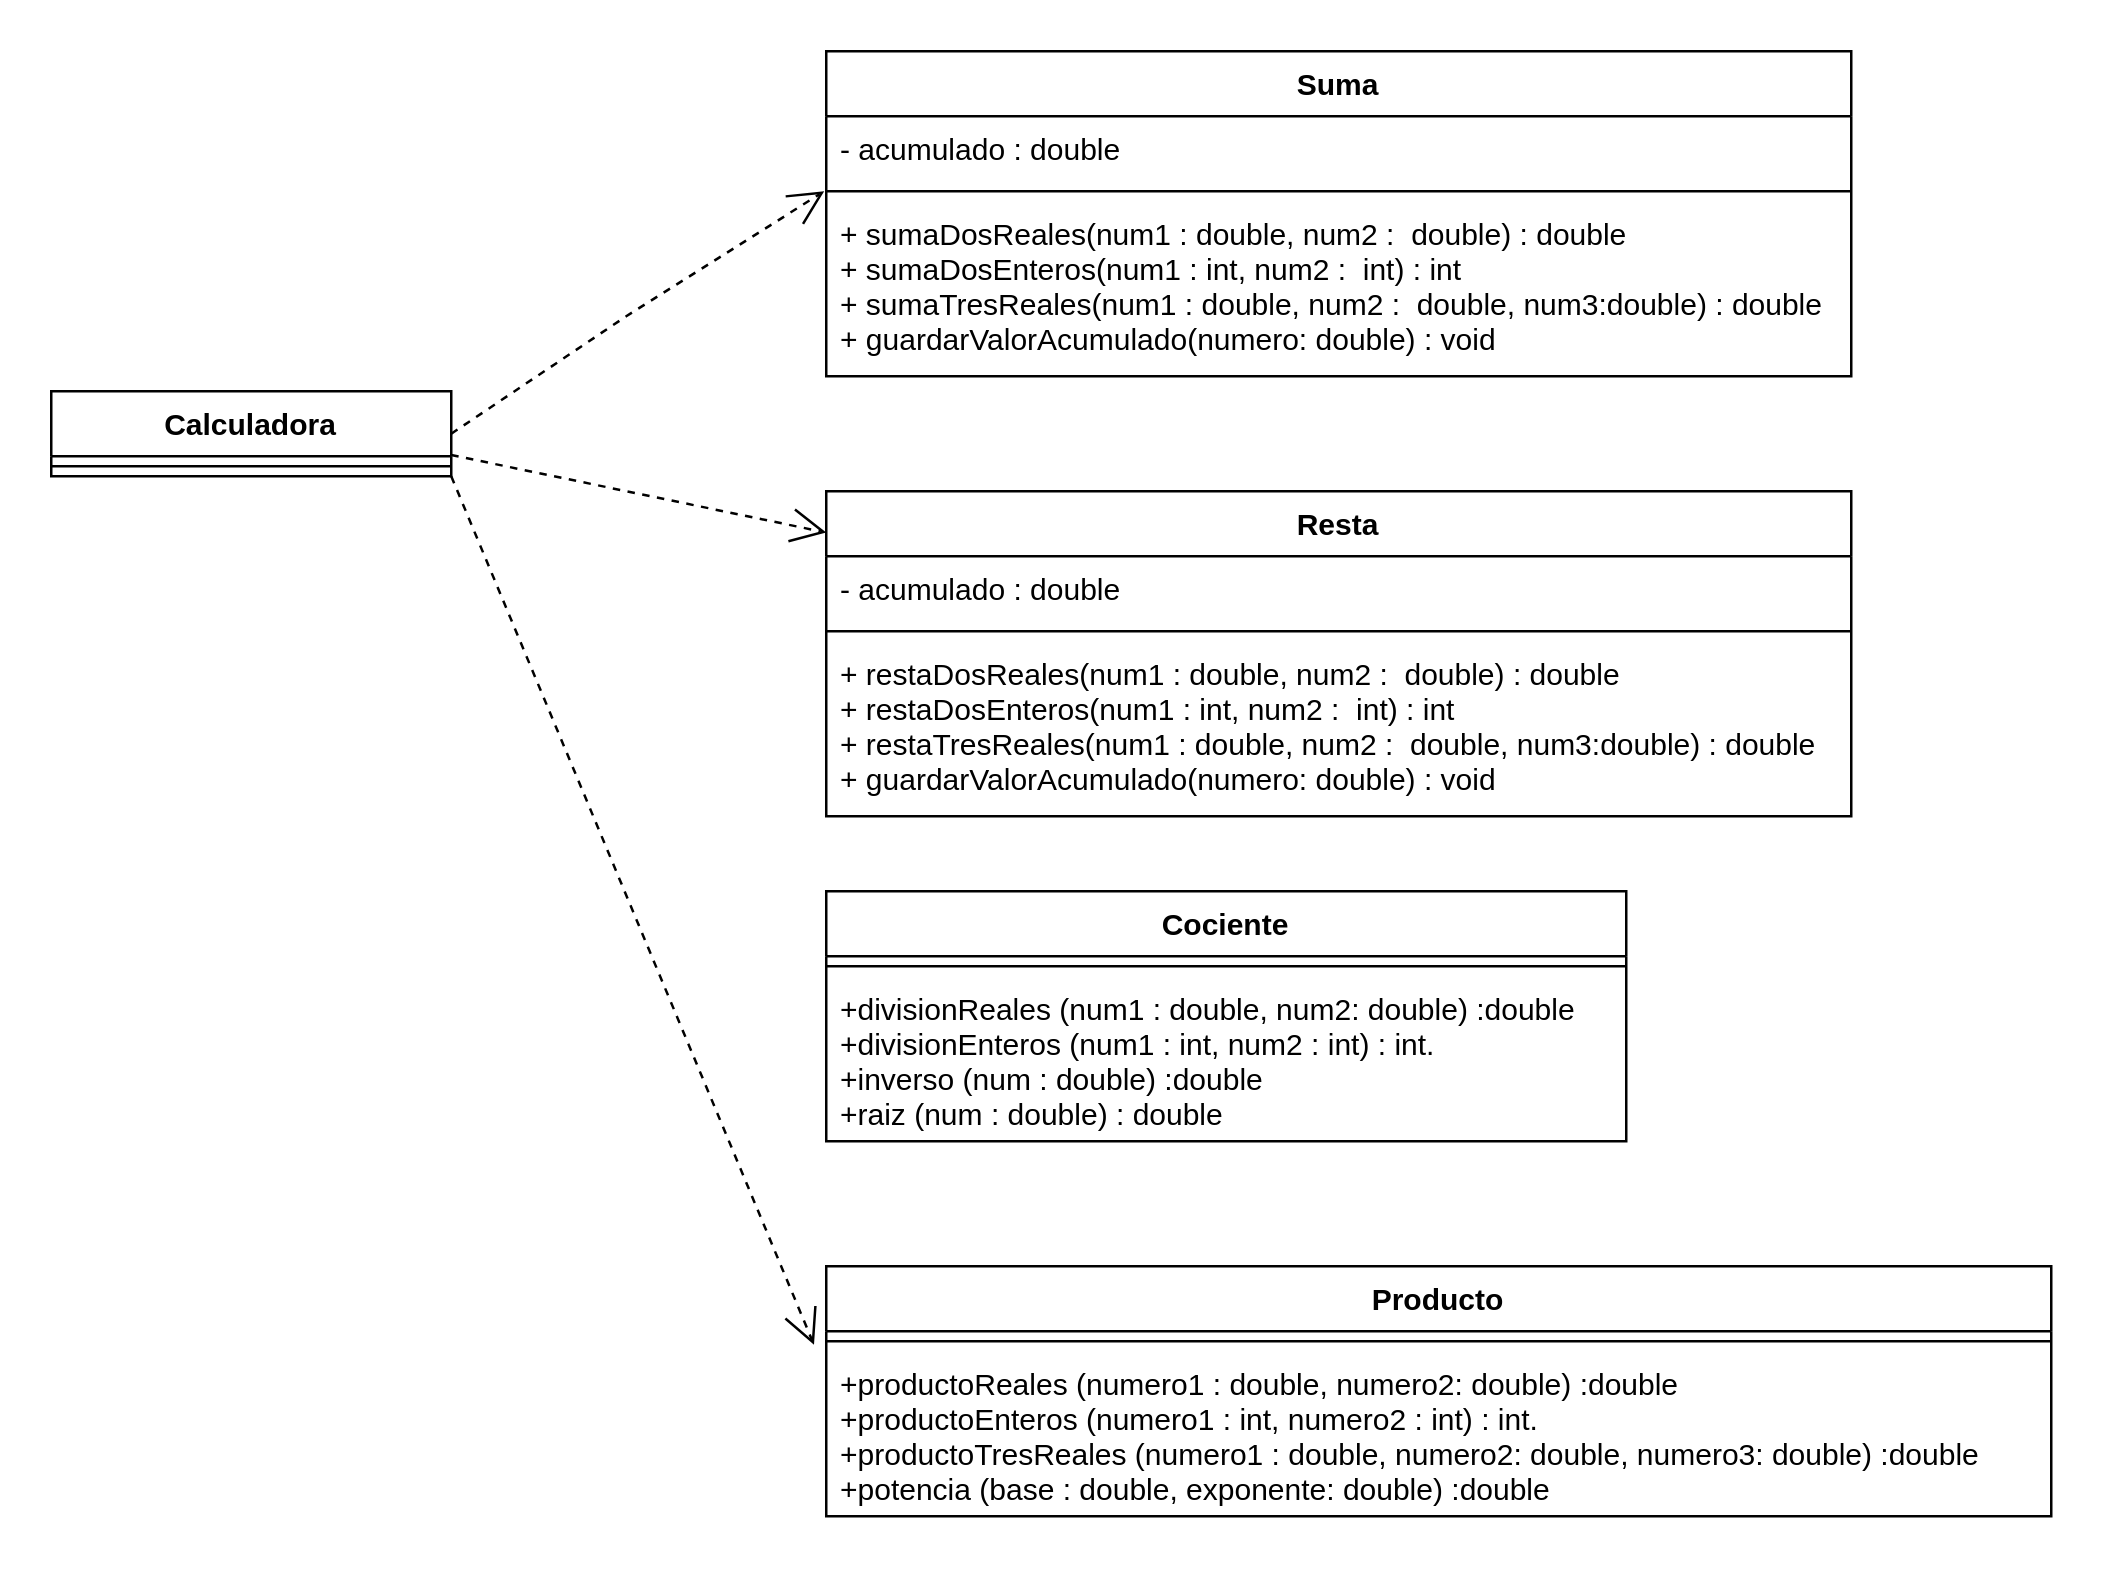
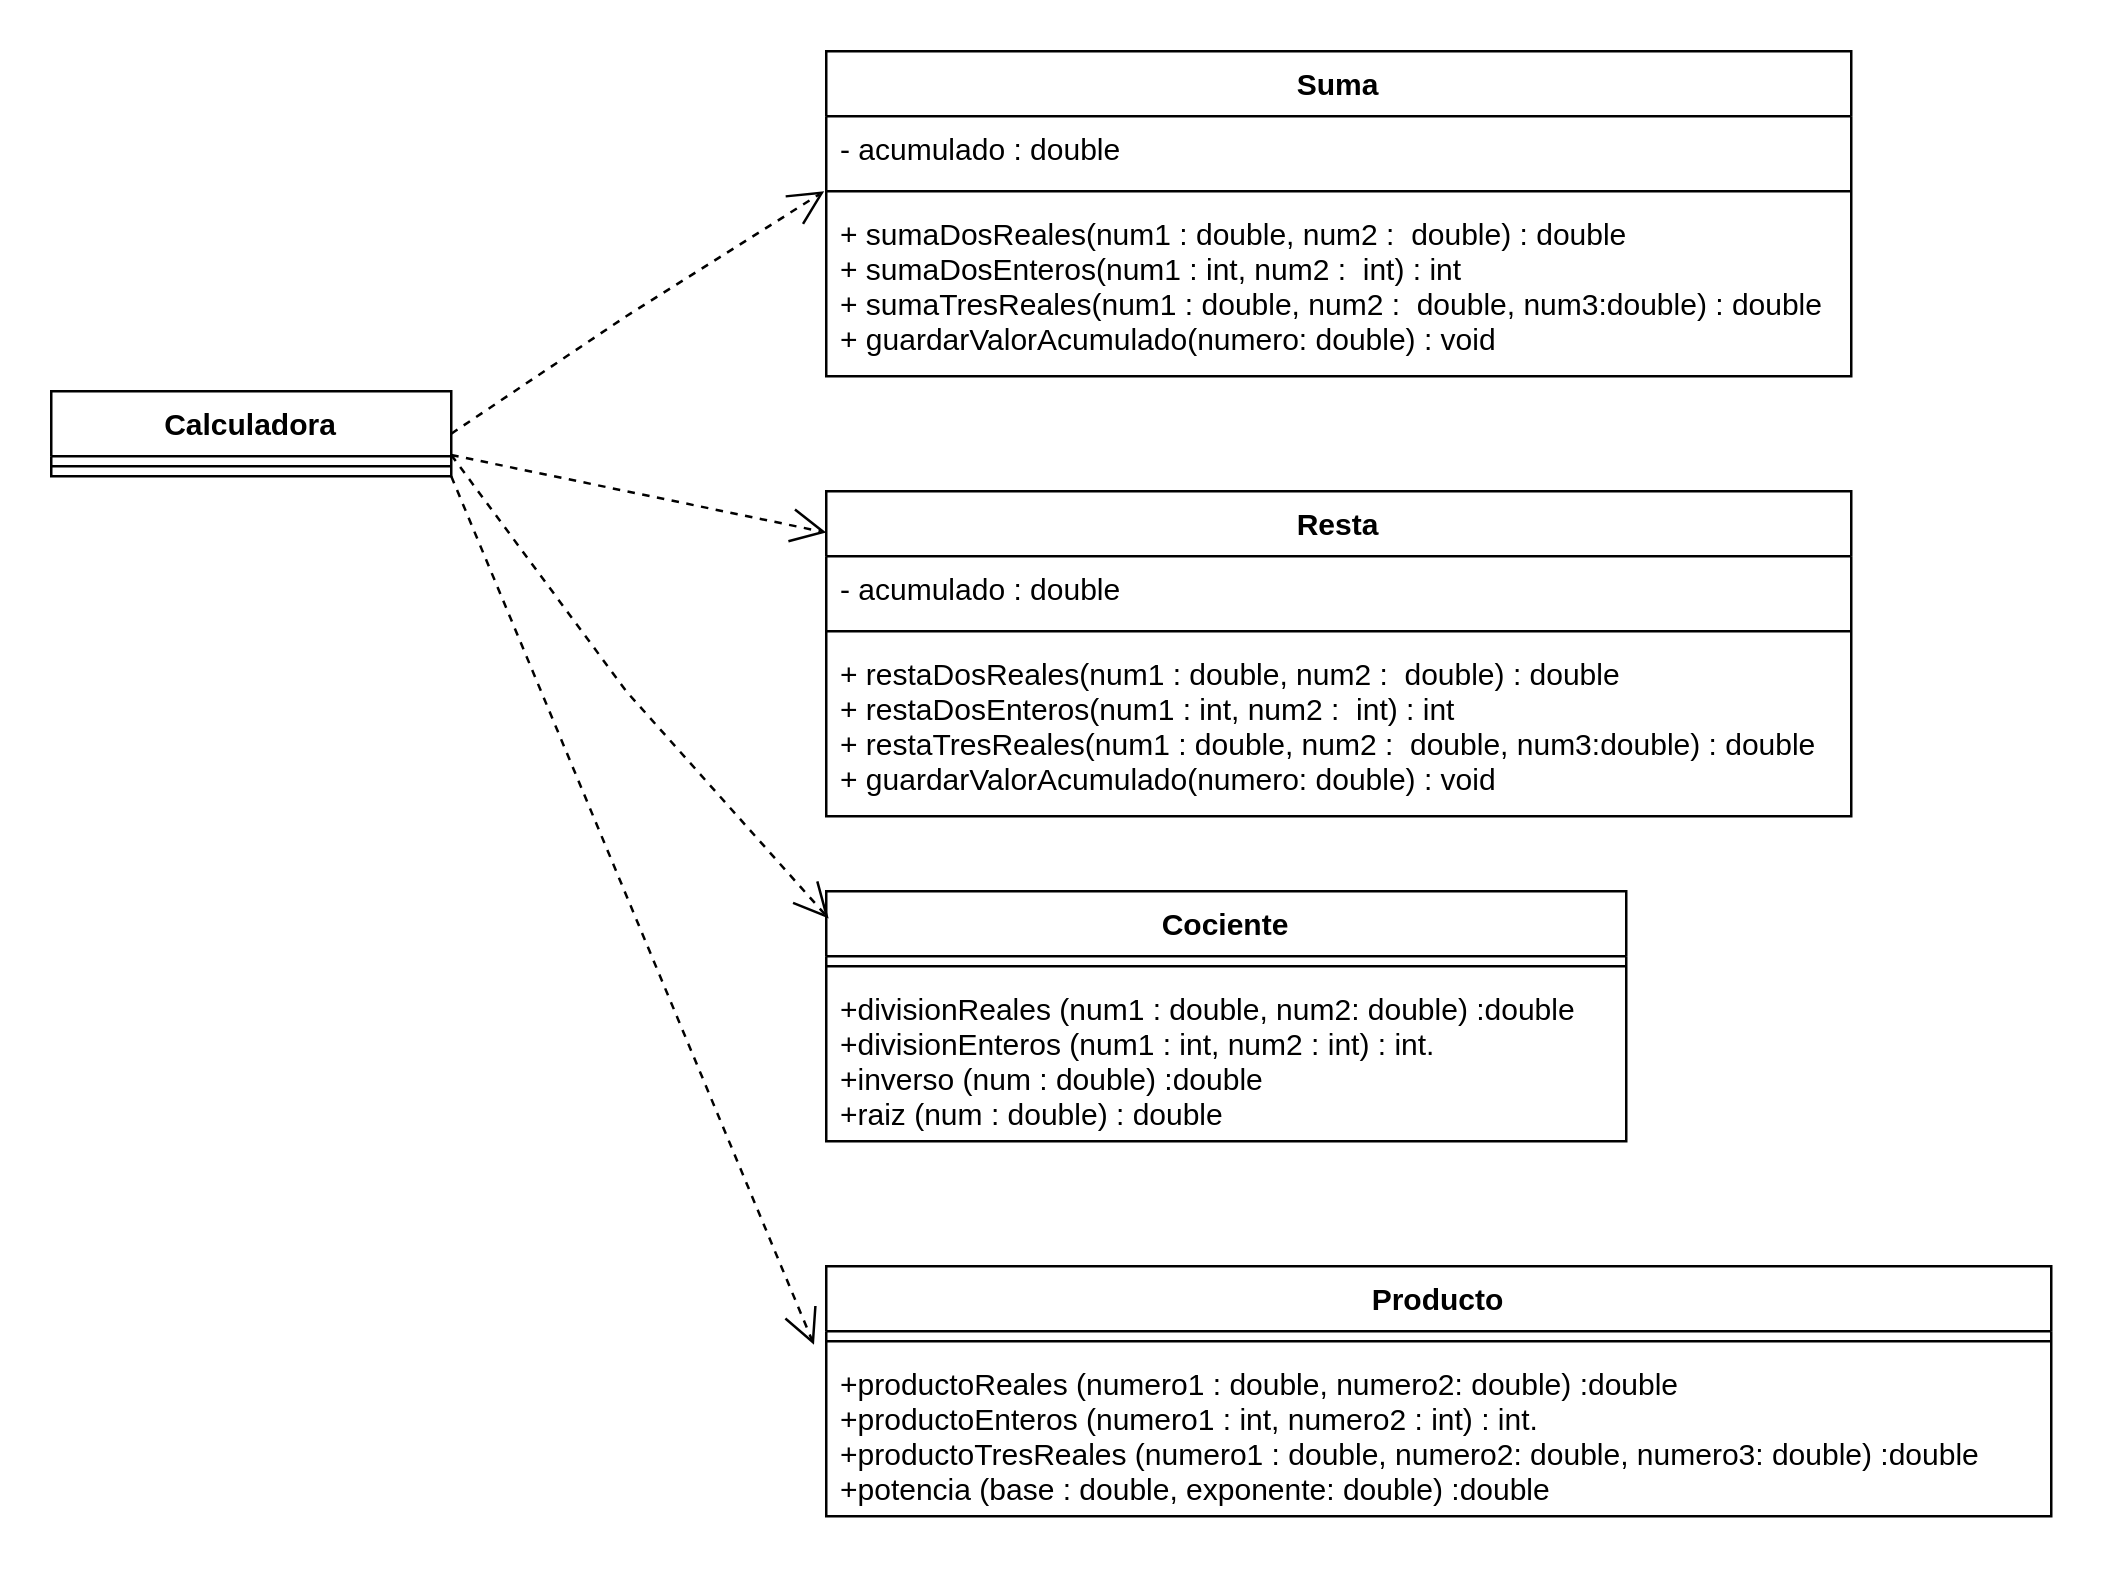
edge "Calculadora" -> "Cociente": added
